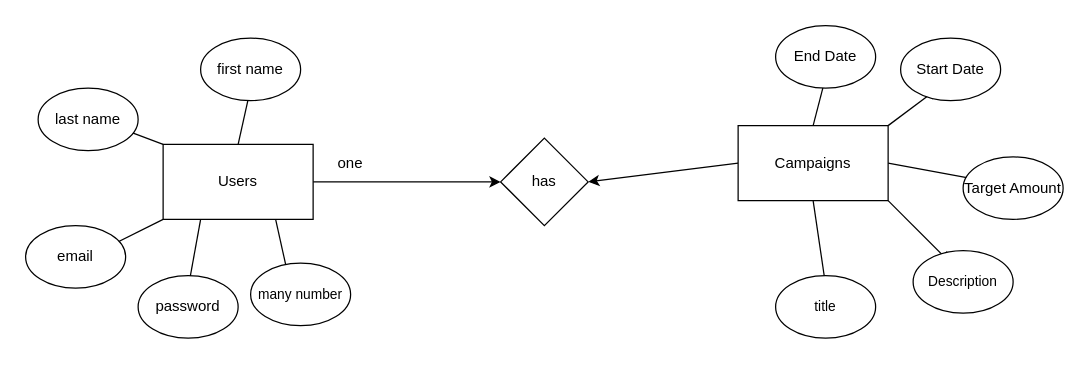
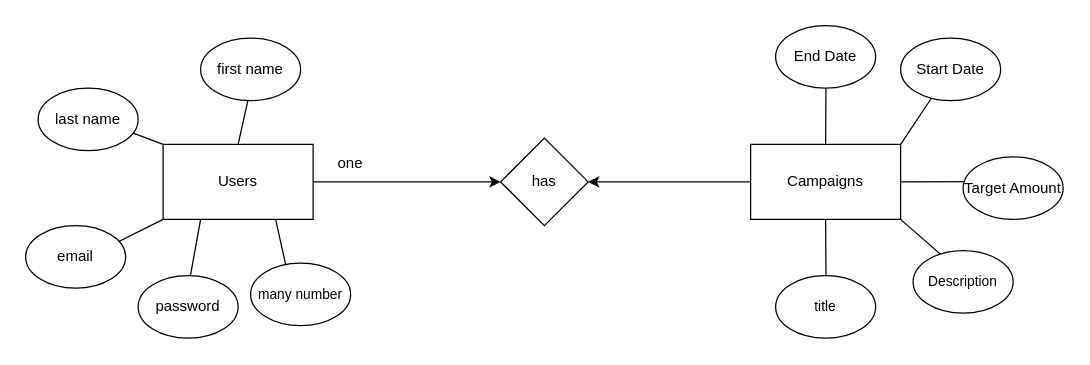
node "Campaigns": moved (813, 163) -> (826, 182)
